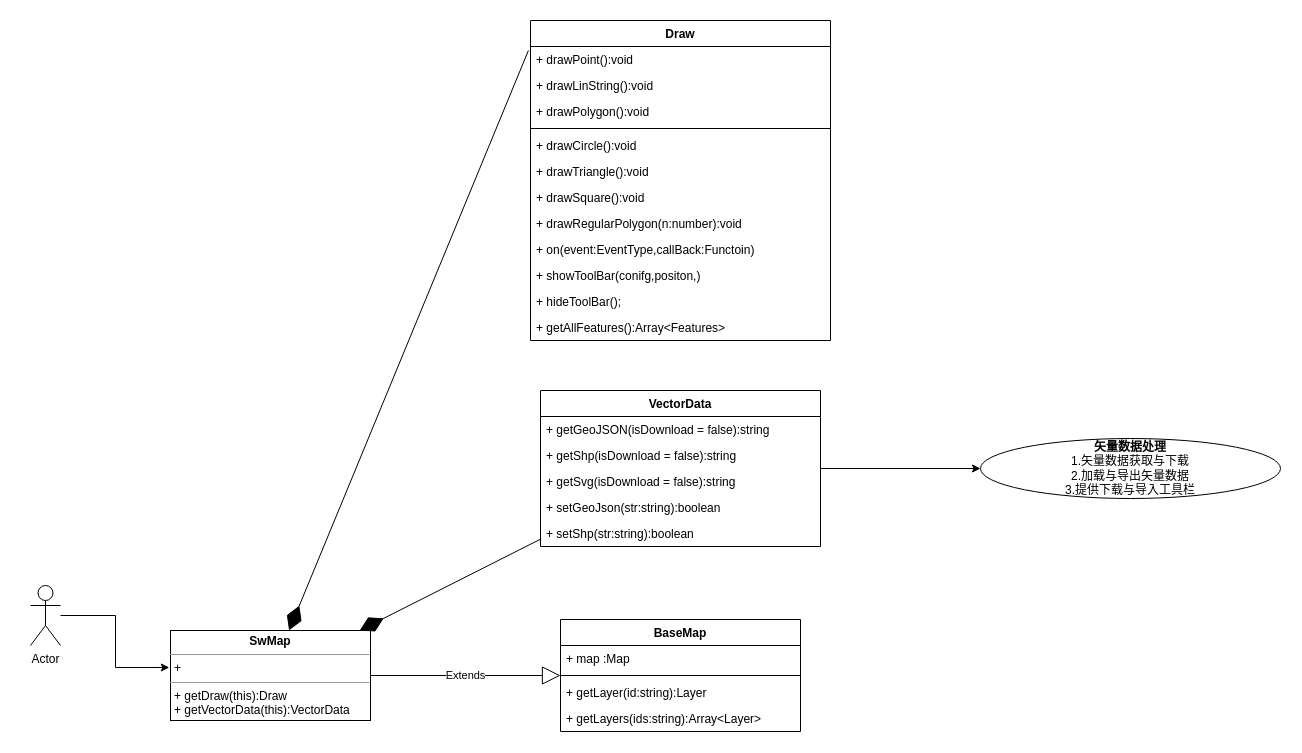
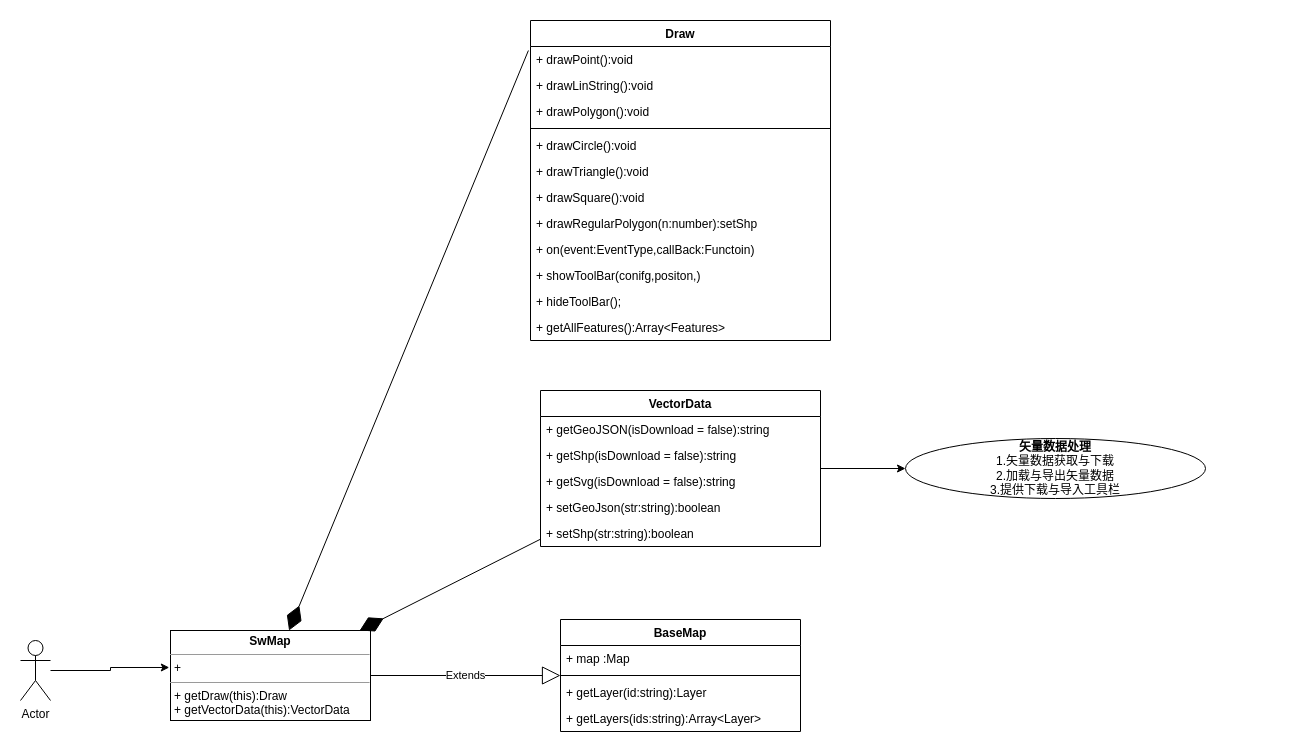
node "+ drawRegularPolygon(n:number):void": label "+ drawRegularPolygon(n:number):void" -> "+ drawRegularPolygon(n:number):setShp"
node "矢量数据处理 1.矢量数据获取与下载 2.加载与导出矢量数据 3.提供下载与导入工具栏": moved (1131, 469) -> (1056, 469)
node "Actor": moved (46, 616) -> (36, 671)
